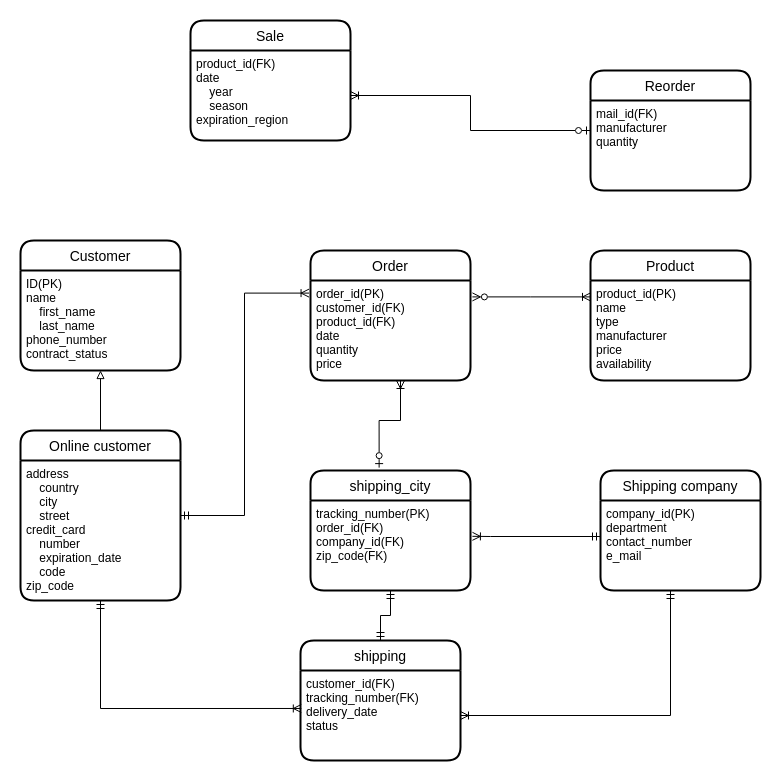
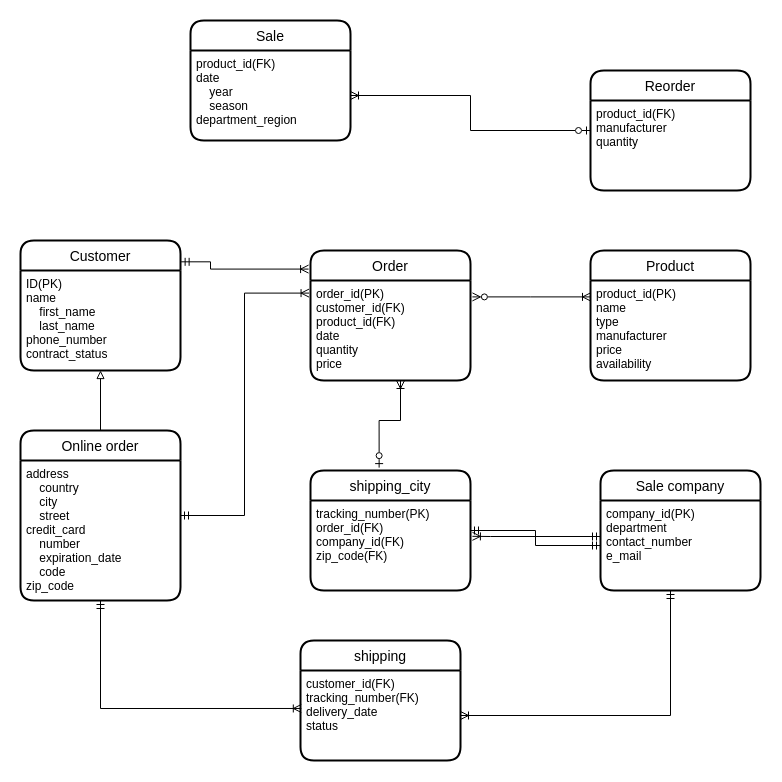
node "product_id(FK) date year season expiration_region": label "product_id(FK) date year season expiration_region" -> "product_id(FK) date year season department_region"
node "mail_id(FK) manufacturer quantity": label "mail_id(FK) manufacturer quantity" -> "product_id(FK) manufacturer quantity"
edge "Customer" -- "Order": added
node "Online customer": label "Online customer" -> "Online order"
node "Shipping company": label "Shipping company" -> "Sale company"
edge "shipping_city" -- "shipping": now "shipping_city" -- "company_id(PK) department contact_number e_mail"
